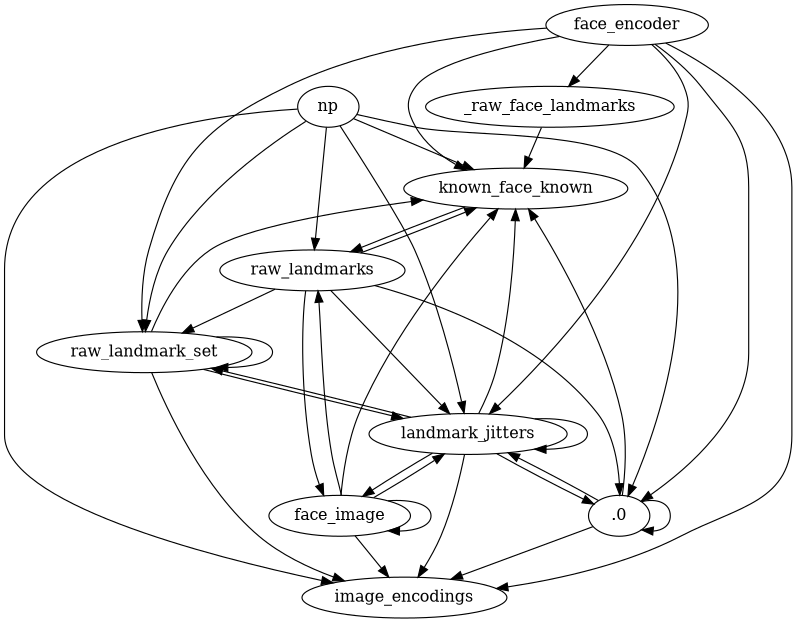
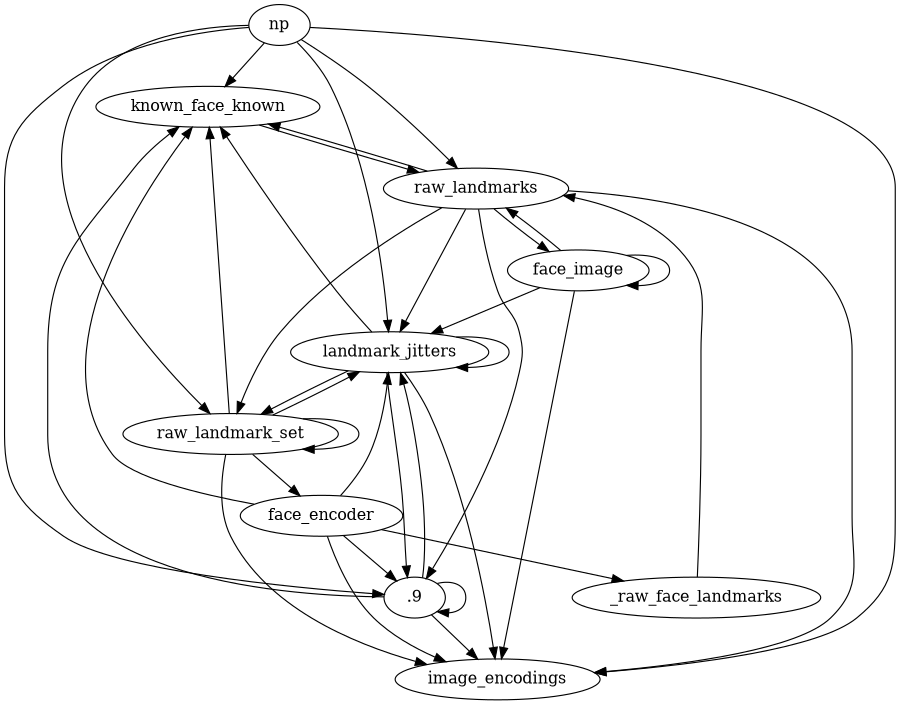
edge "face_encoder" -> "raw_landmark_set": reversed
edge "_raw_face_landmarks" -> "known_face_known": now "_raw_face_landmarks" -> "raw_landmarks"
edge "face_image" -> "known_face_known": removed
edge "raw_landmarks" -> "image_encodings": added
edge "landmark_jitters" -> "face_image": removed
node ".0": label ".0" -> ".9"
